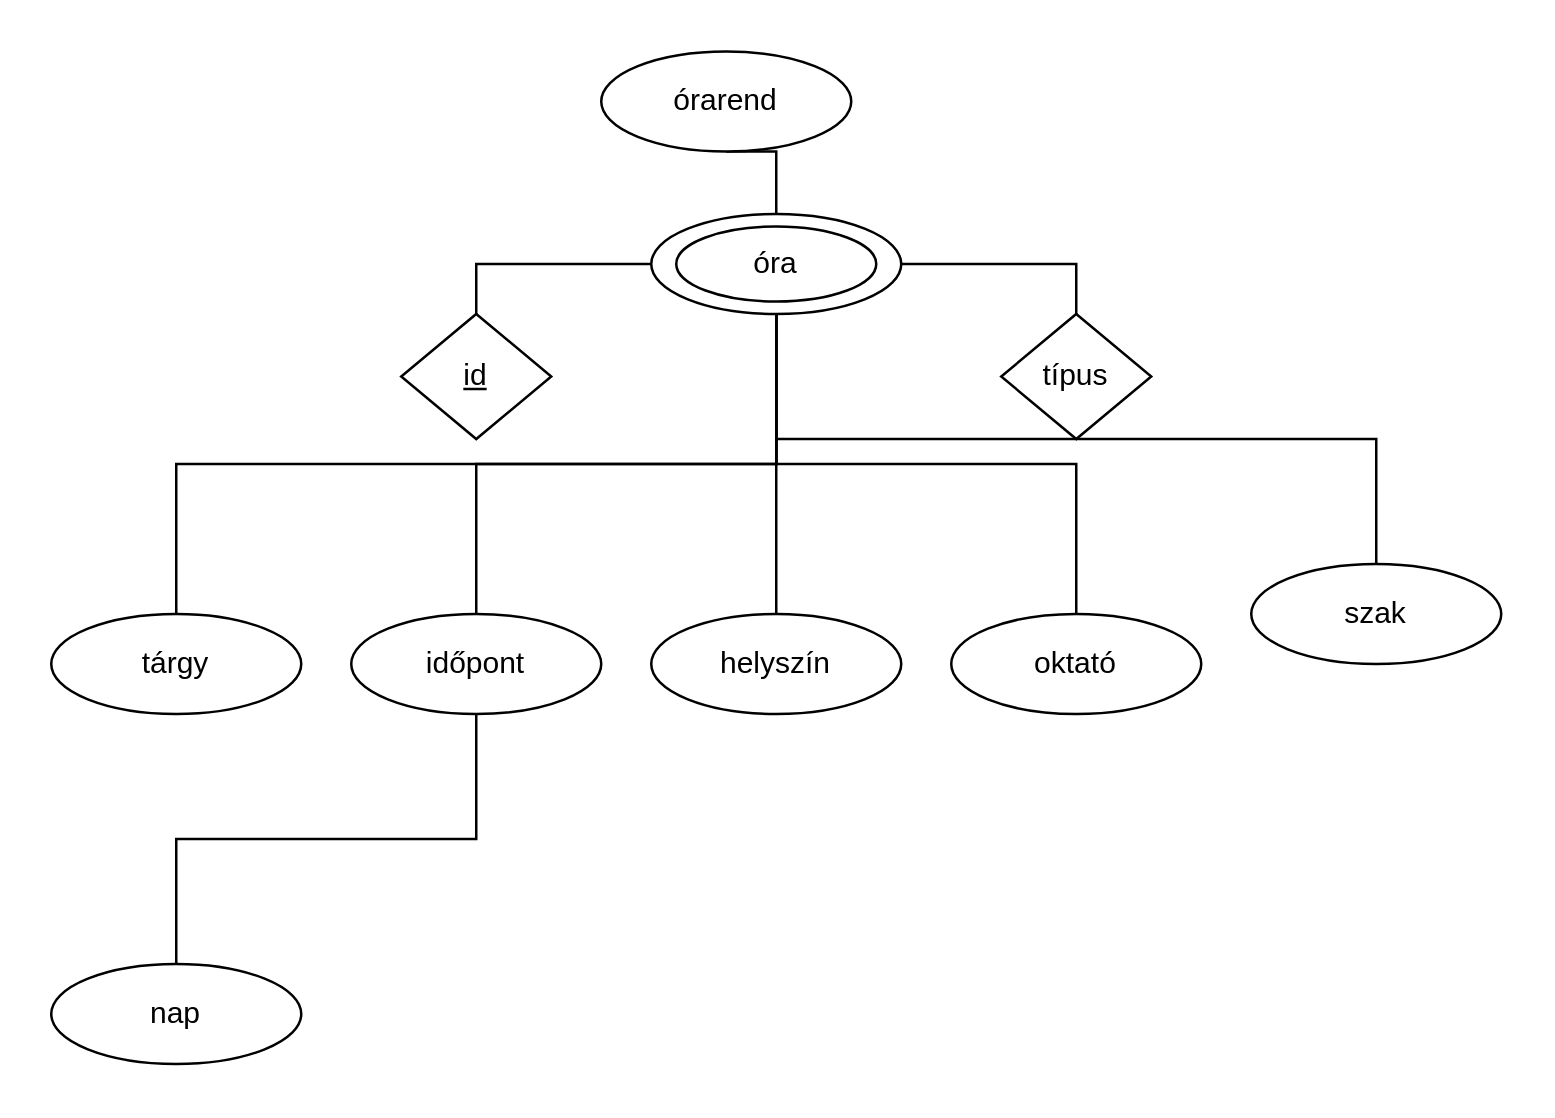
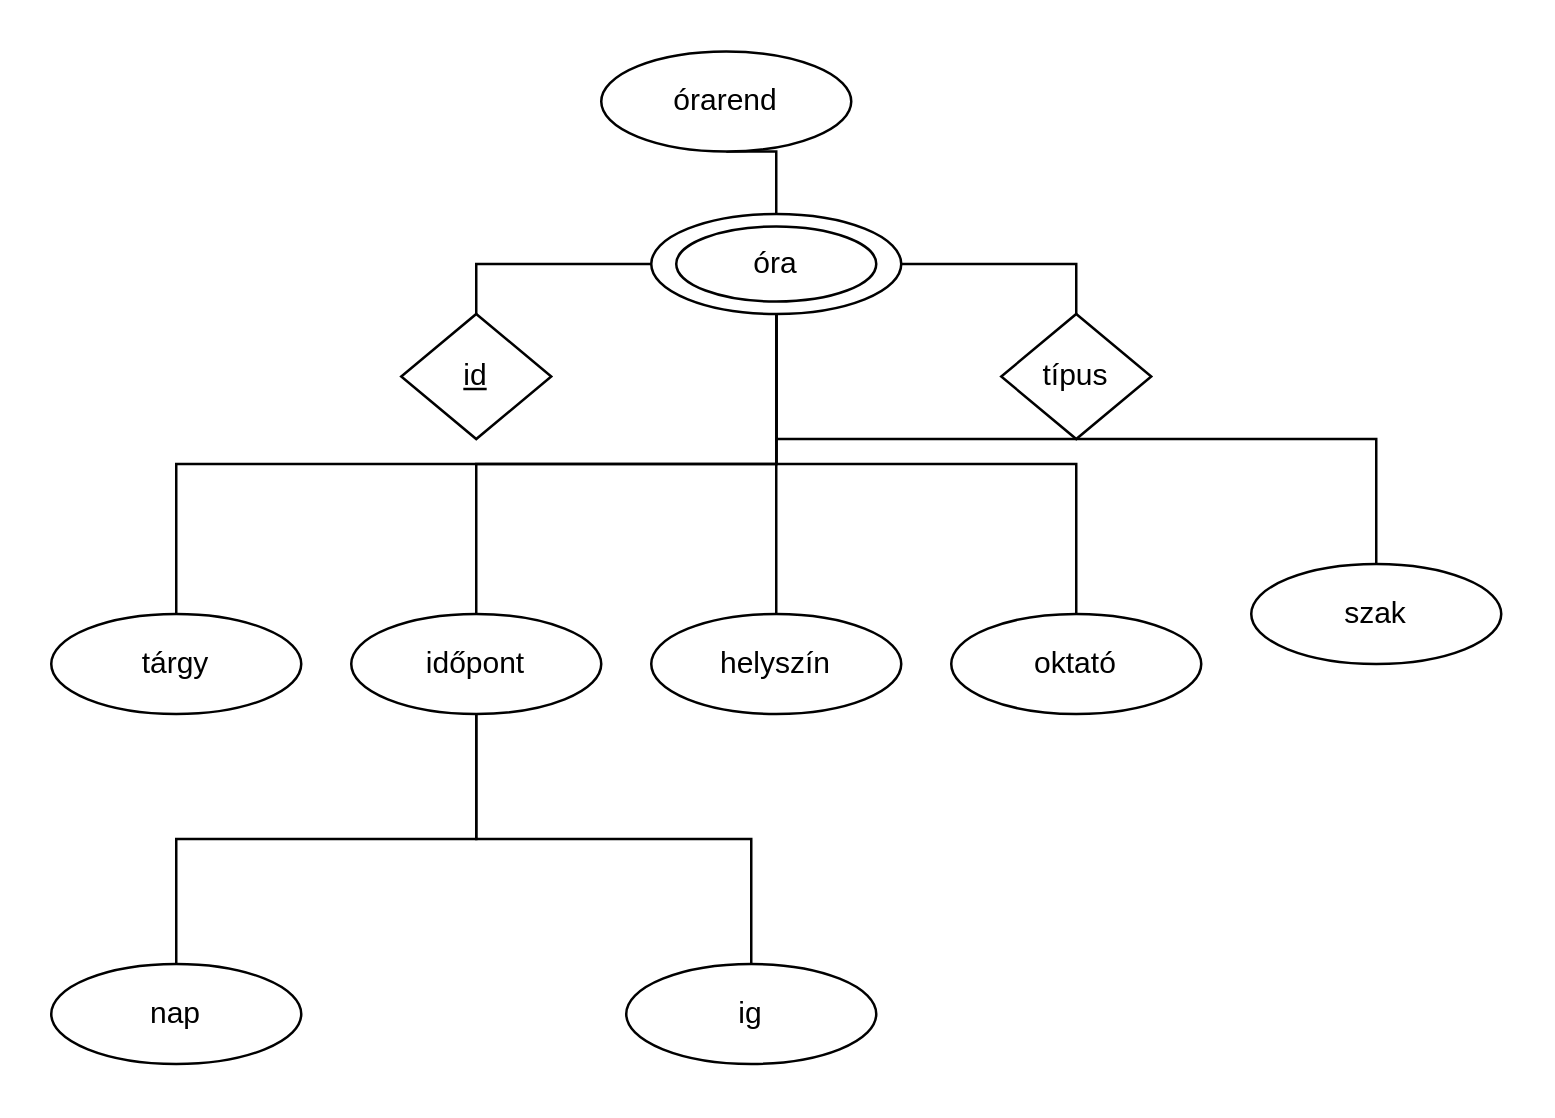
edge "időpont" -- "ig": added
node "ig": added
